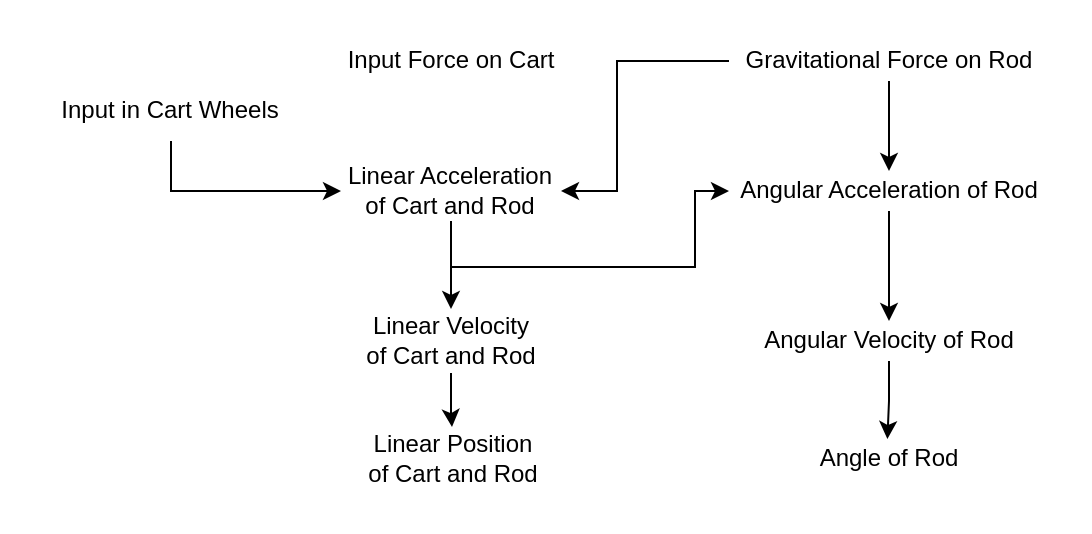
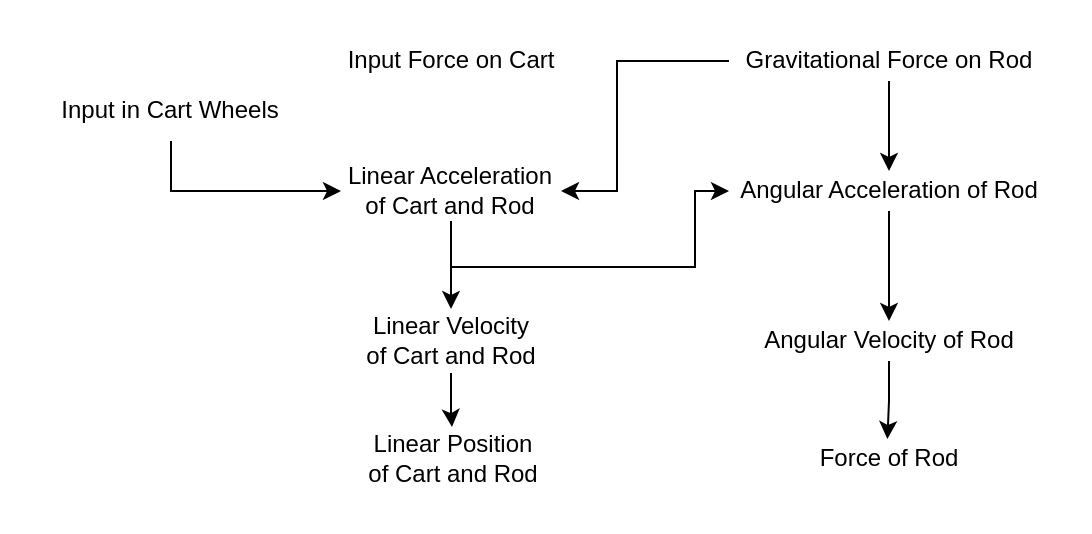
node "Angle of Rod": label "Angle of Rod" -> "Force of Rod"
